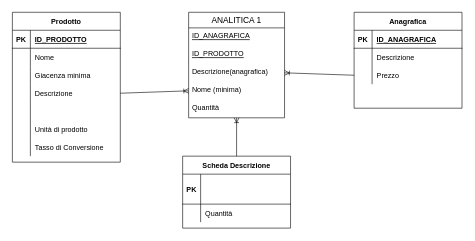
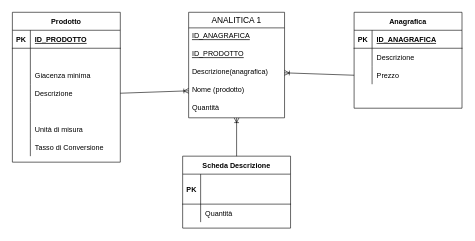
node "Nome": removed
node "Nome (minima)": label "Nome (minima)" -> "Nome (prodotto)"
node "Unità di prodotto": label "Unità di prodotto" -> "Unità di misura"
